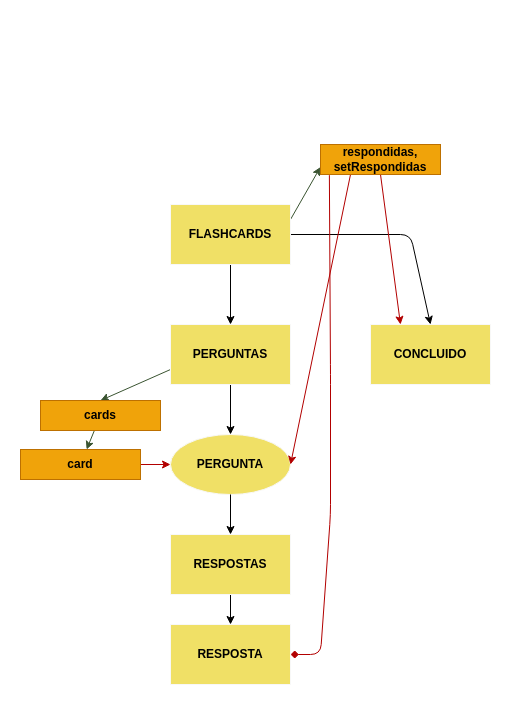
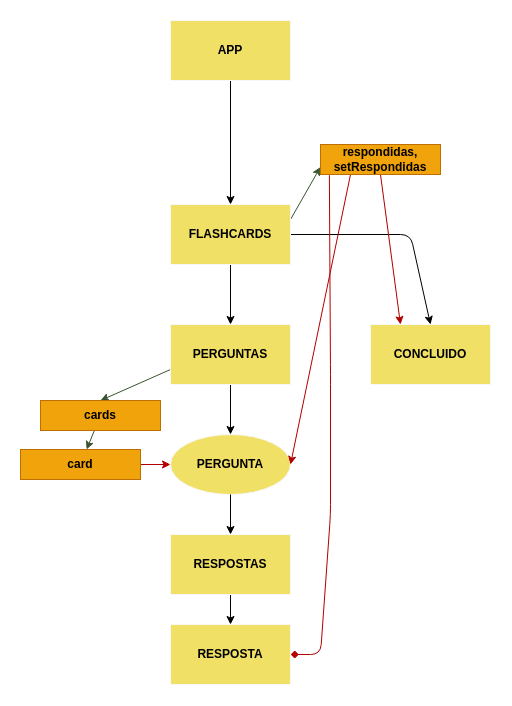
node "APP": added
edge "APP" -> "FLASHCARDS": added
